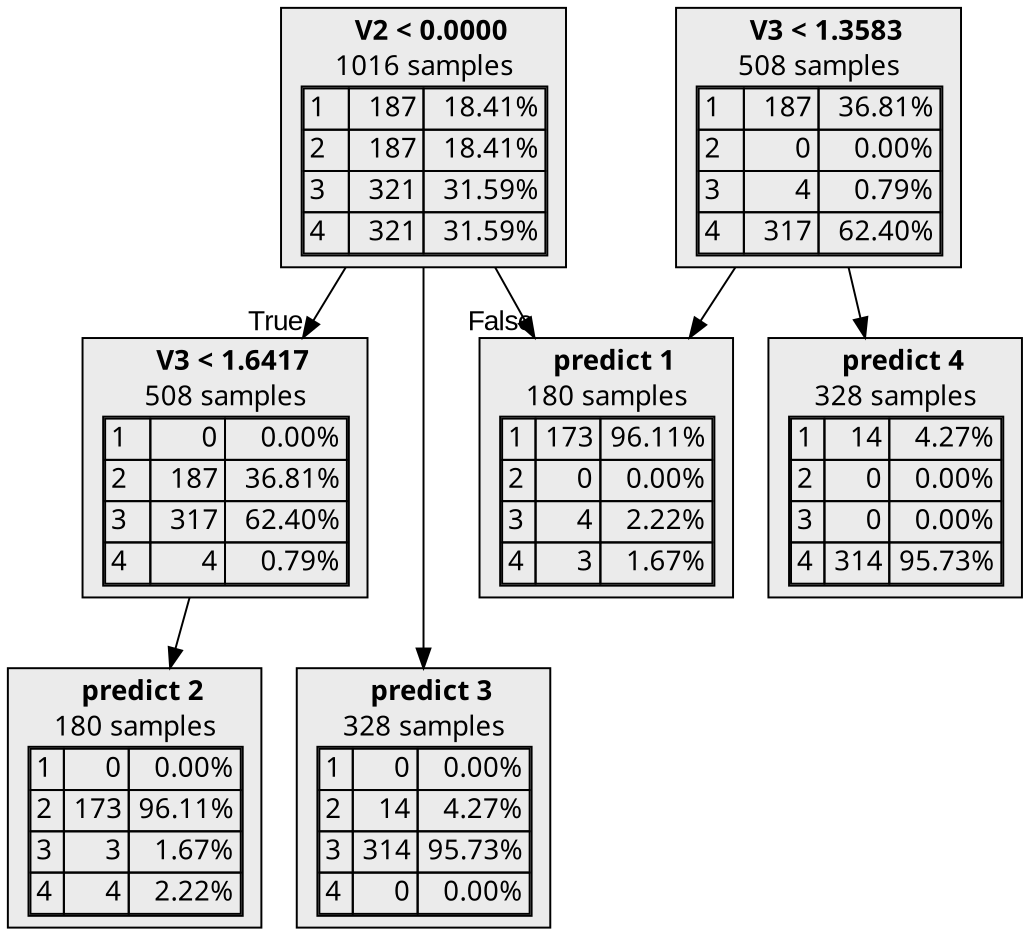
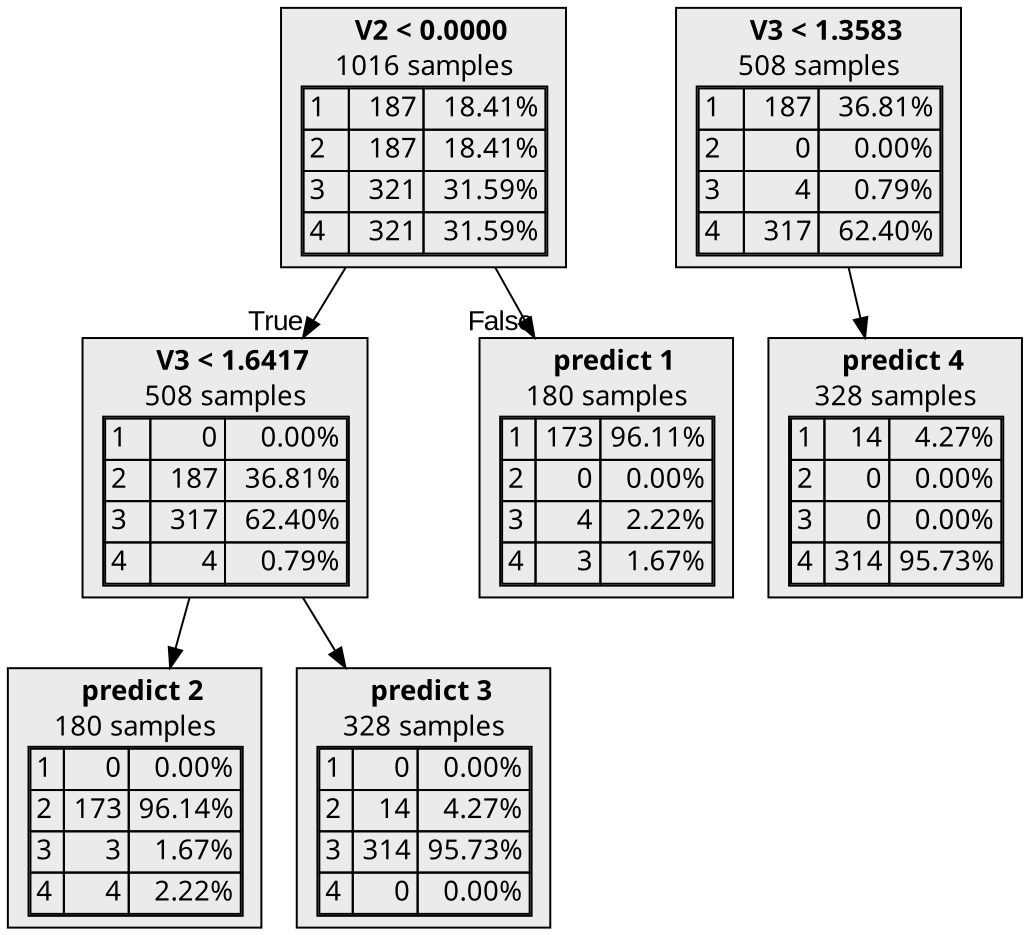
edge "V3 < 1.3583" -> "predict 1": removed
edge "V2 < 0.0000" -> "predict 3": now "V3 < 1.6417" -> "predict 3"
node "predict 2": text "96.11%" -> "96.14%"
